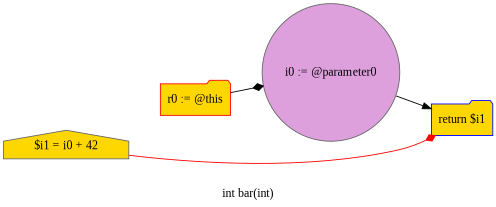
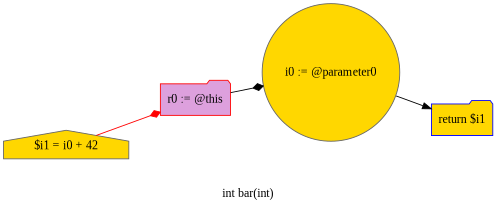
node "i0 := @parameter0": fillcolor plum -> gold
node "r0 := @this": fillcolor gold -> plum
edge "$i1 = i0 + 42" -> "return $i1": now "$i1 = i0 + 42" -> "r0 := @this"
